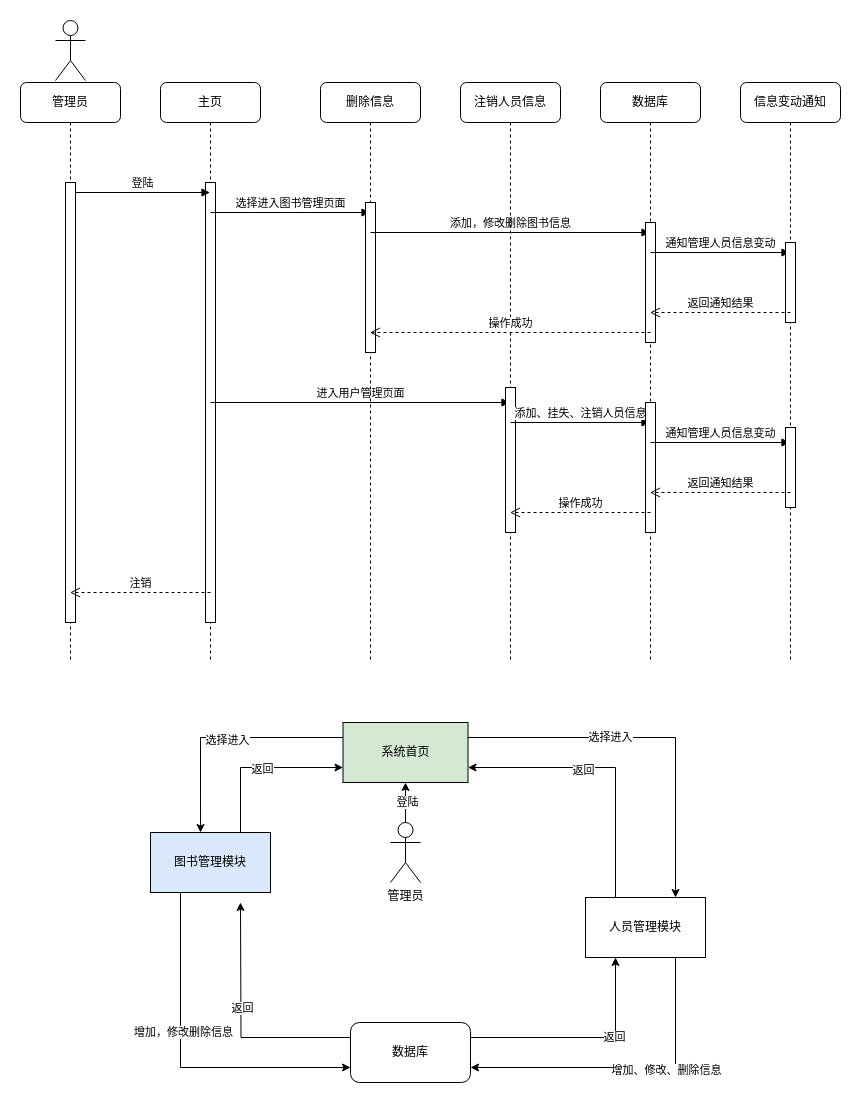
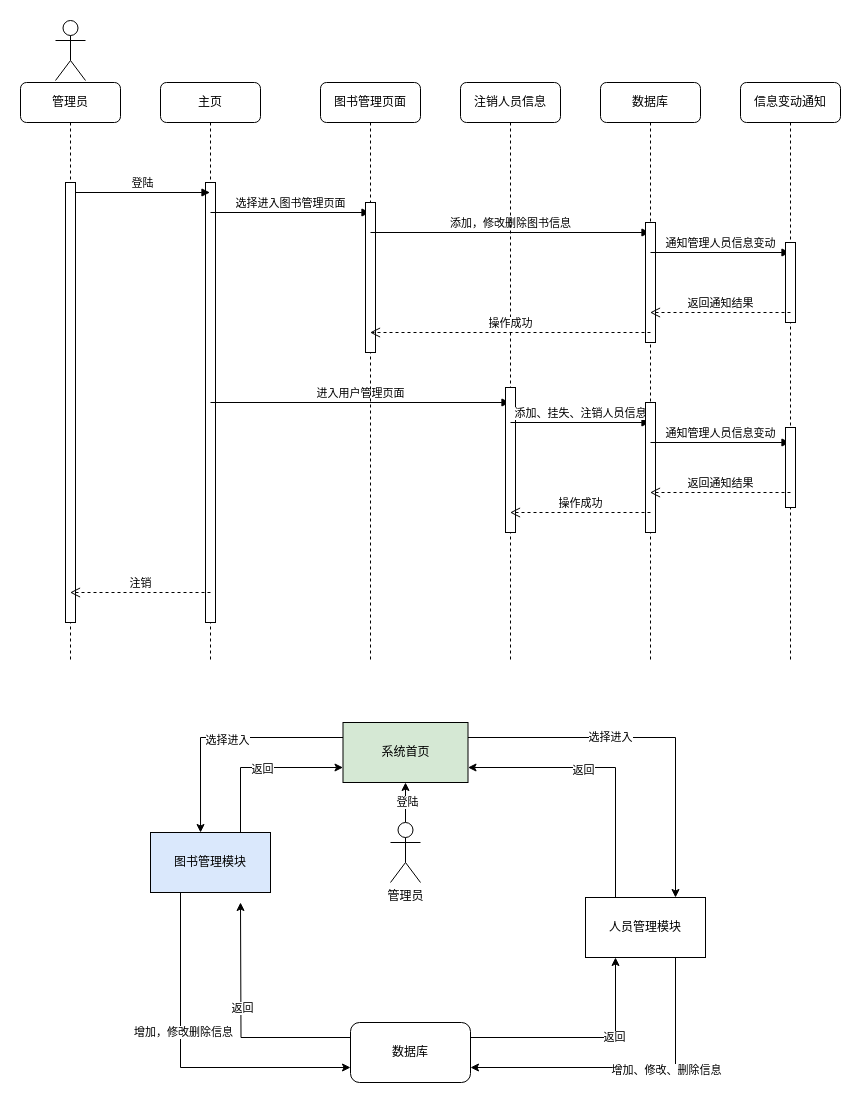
node "删除信息": label "删除信息" -> "图书管理页面"
